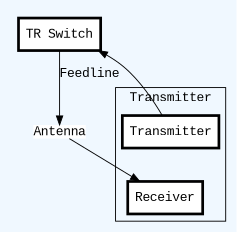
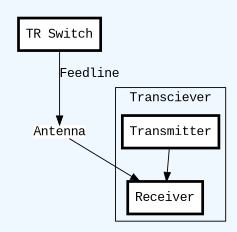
edge "Transmitter" -> "TR Switch": now "Transmitter" -> "Receiver"
cluster "Transmitter": label "Transmitter" -> "Transciever"
